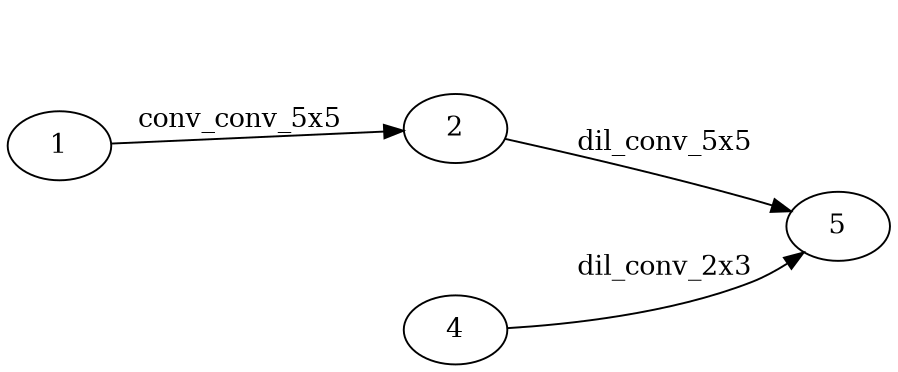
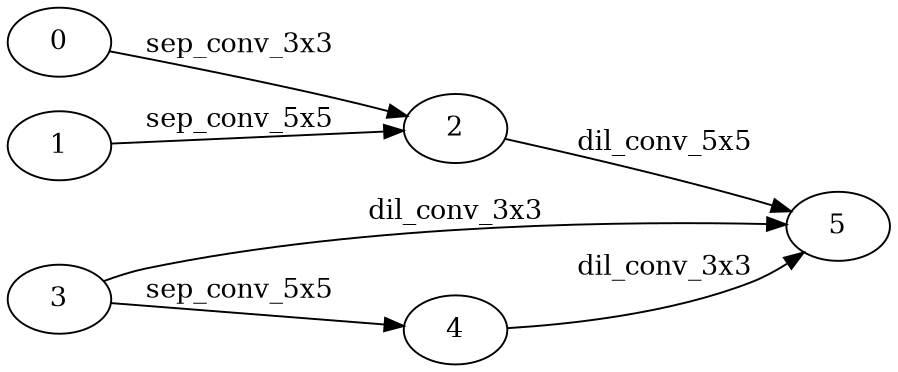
node "0": added
edge "1" -> "2": label "conv_conv_5x5" -> "sep_conv_5x5"
edge "4" -> "5": label "dil_conv_2x3" -> "dil_conv_3x3"
node "3": added
